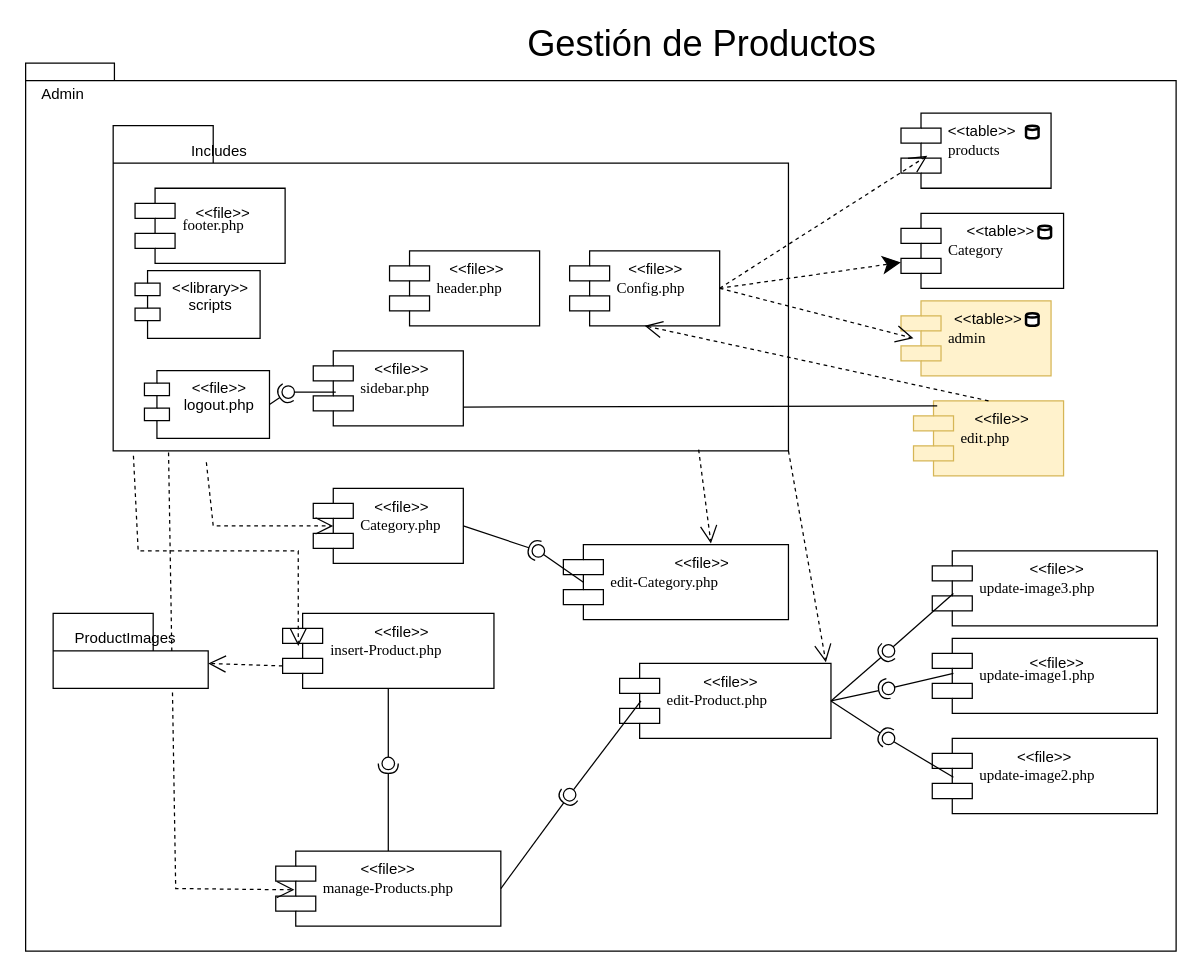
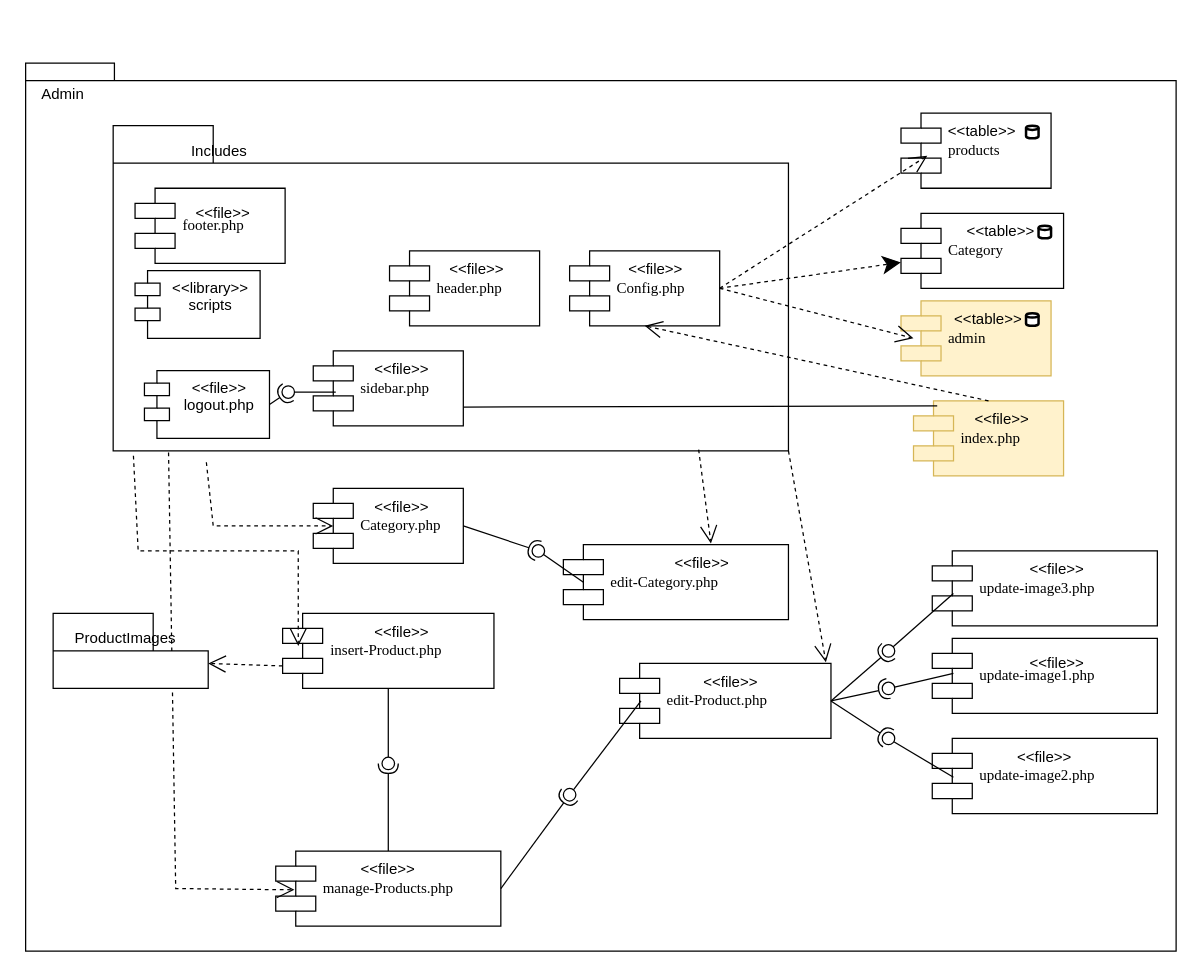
node "Gestión de Productos": removed
node "edit.php": label "edit.php" -> "index.php"
